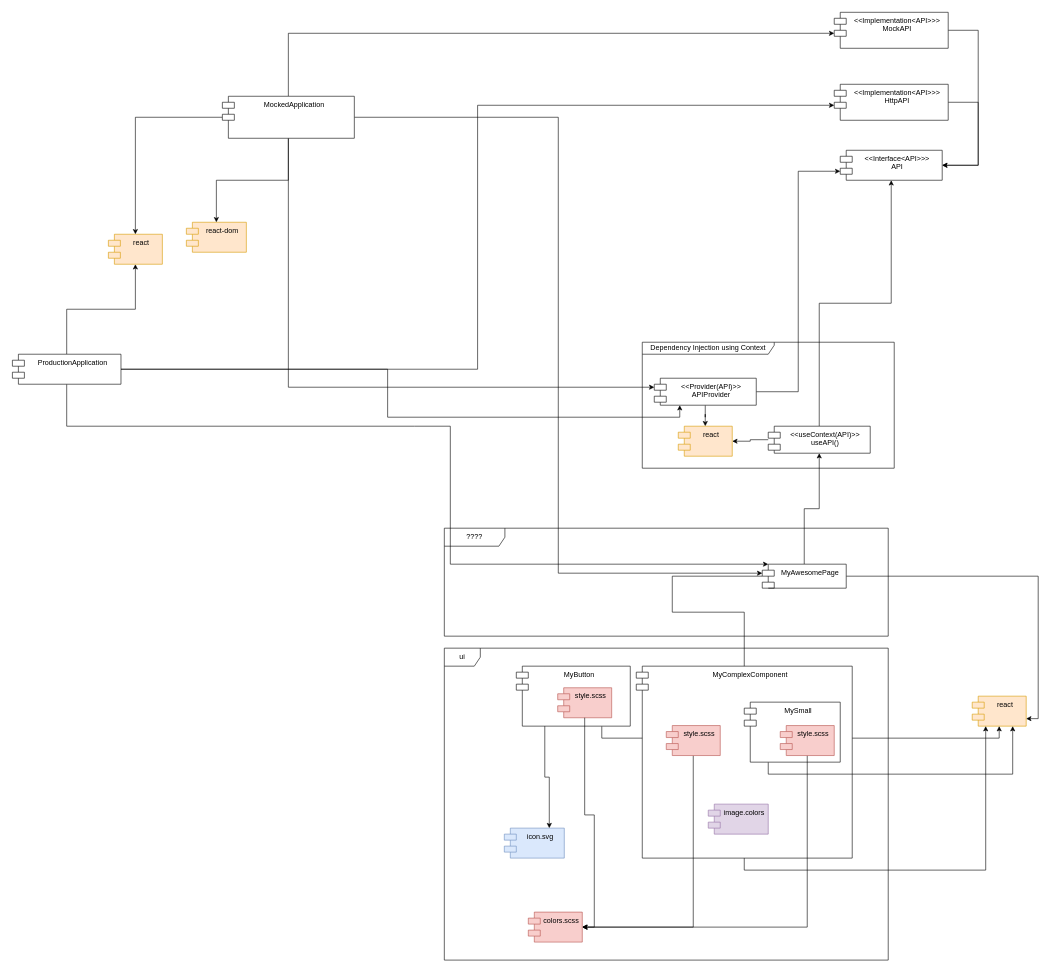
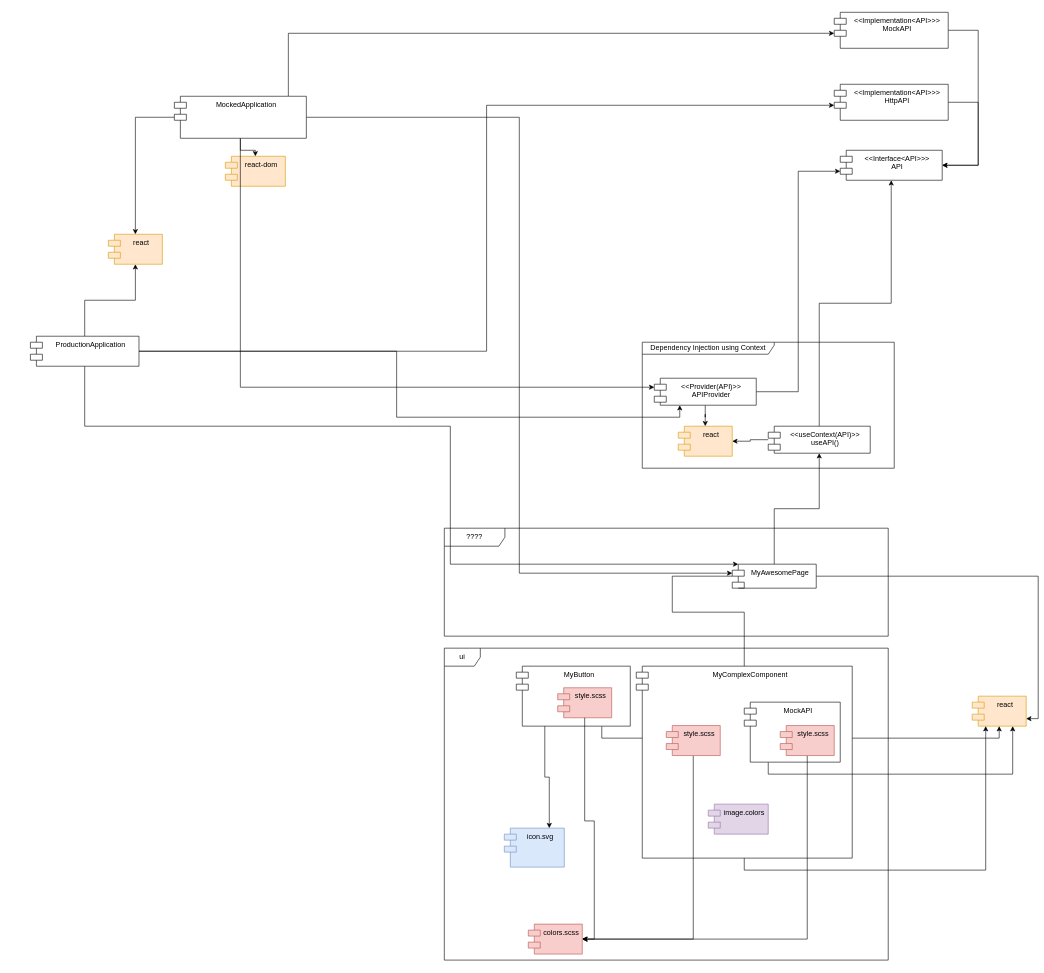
node "MockedApplication": moved (288, 117) -> (240, 117)
node "react-dom": moved (216, 237) -> (255, 171)
node "ProductionApplication": moved (67, 369) -> (85, 351)
node "MyAwesomePage": moved (804, 576) -> (774, 576)
node "MySmall": label "MySmall" -> "MockAPI"
node "icon.svg": size 60x30 -> 60x39
node "colors.scss": moved (555, 927) -> (555, 939)
